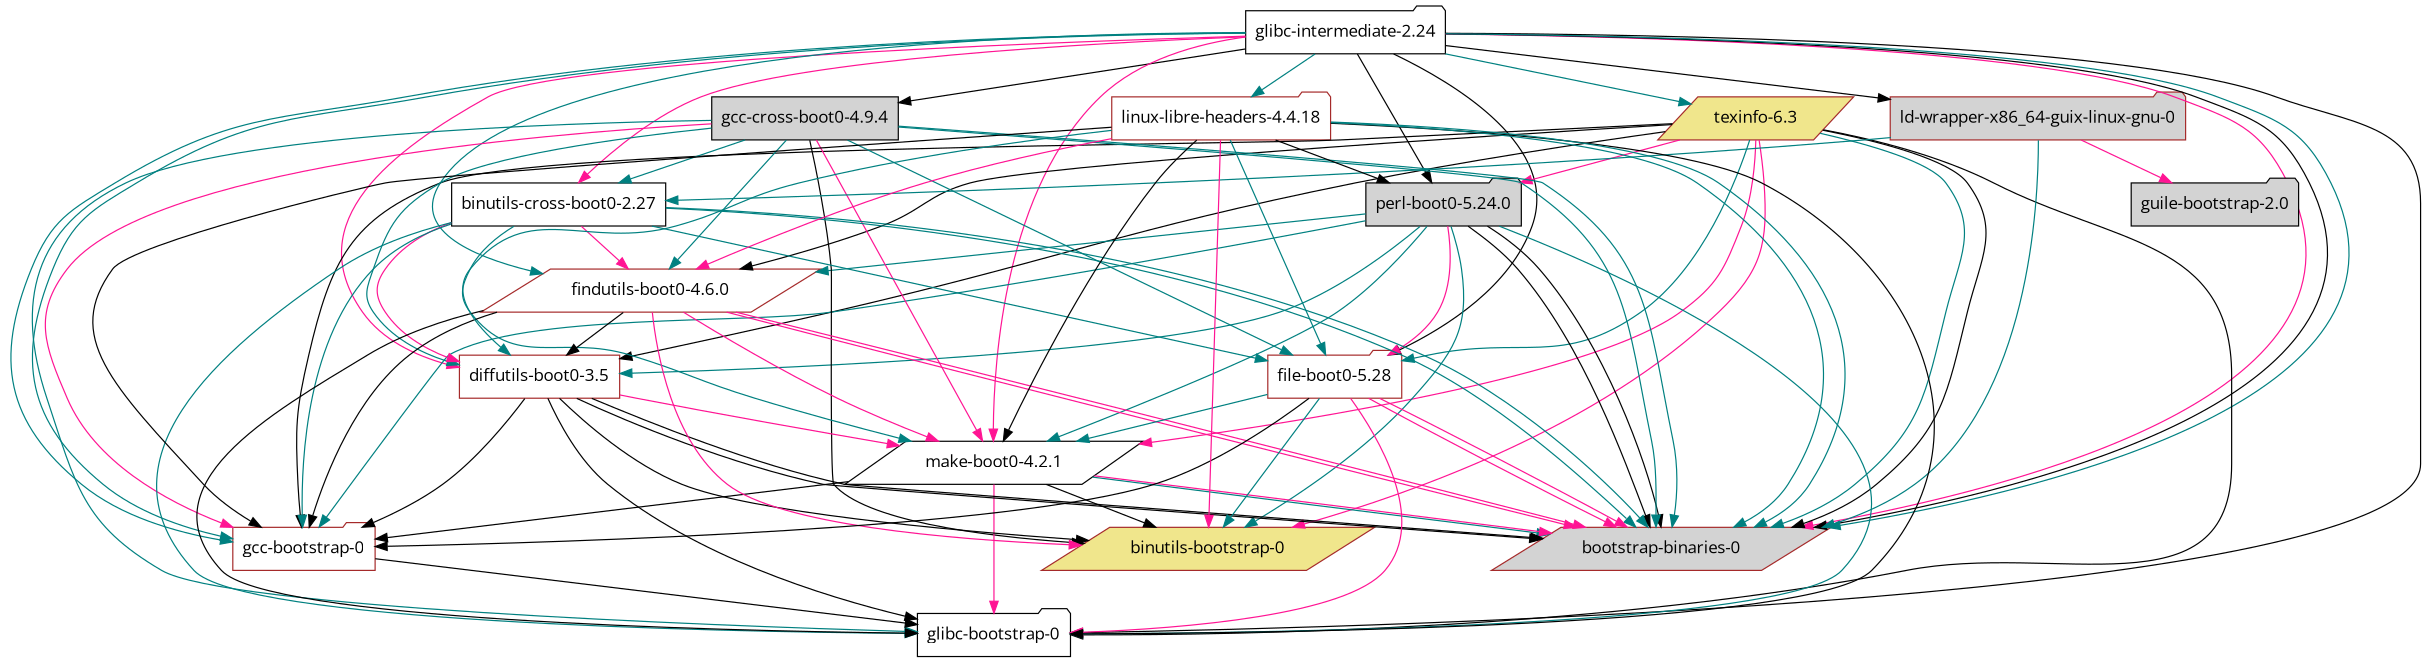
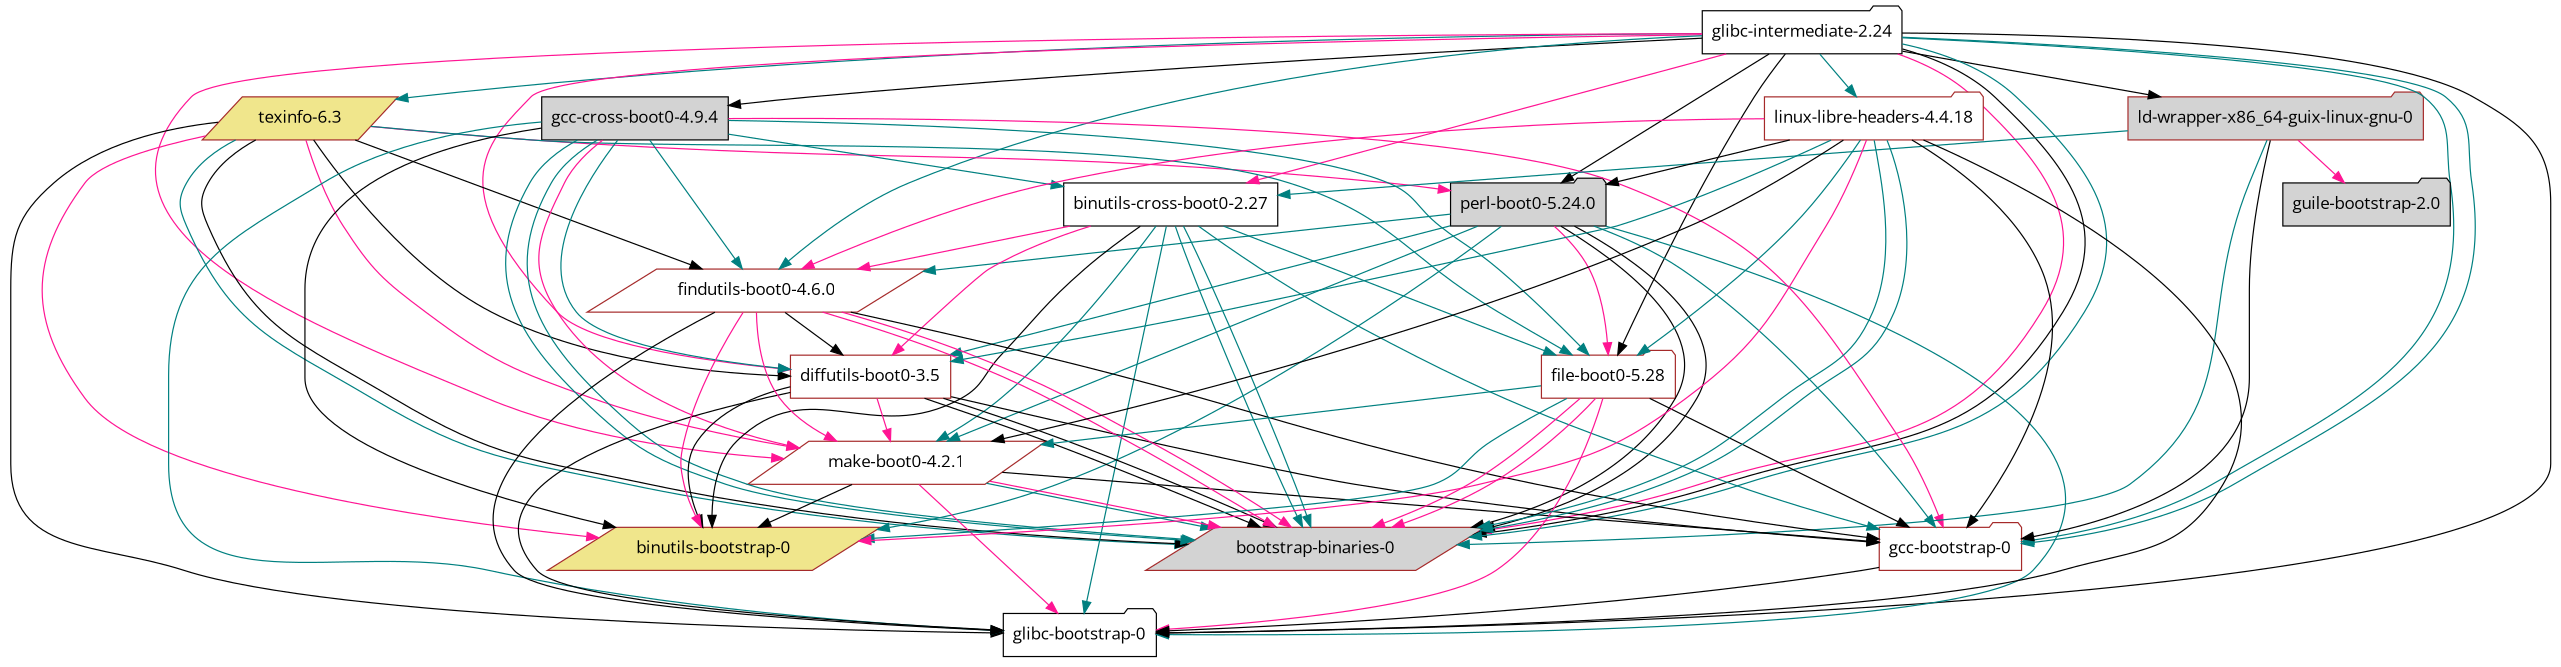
edge "texinfo-6.3" -> "gcc-bootstrap-0": now "ld-wrapper-x86_64-guix-linux-gnu-0" -> "gcc-bootstrap-0"
edge "binutils-cross-boot0-2.27" -> "binutils-bootstrap-0": added
node "make-boot0-4.2.1": color black -> brown
